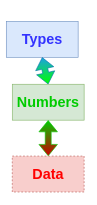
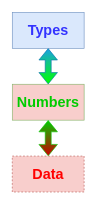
node "Types": moved (42, 39) -> (48, 30)
node "Numbers": fillcolor #d5e8d4 -> #f8cecc
